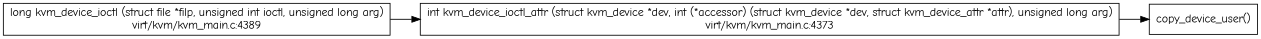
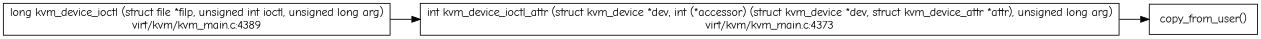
node "copy_device_user()": label "copy_device_user()" -> "copy_from_user()"
